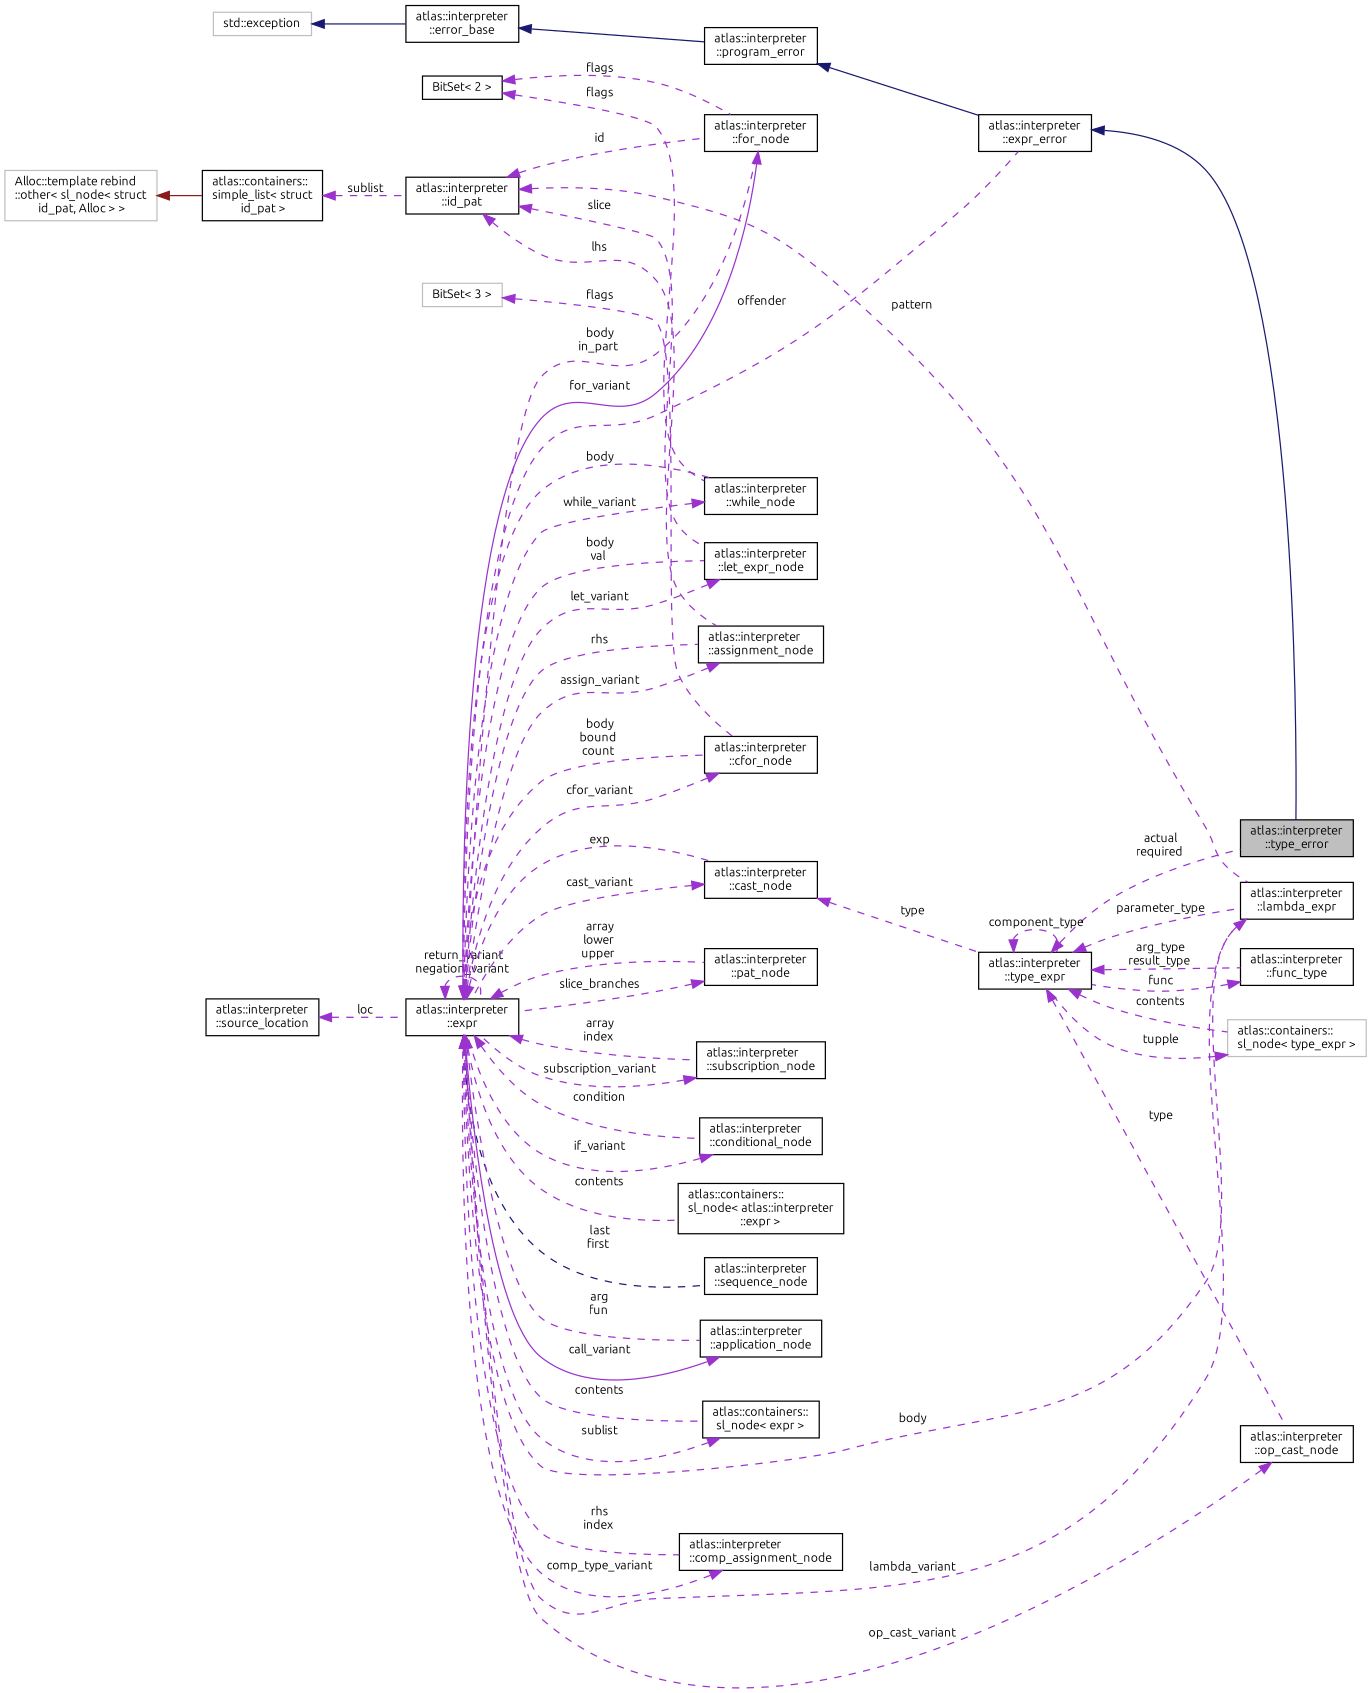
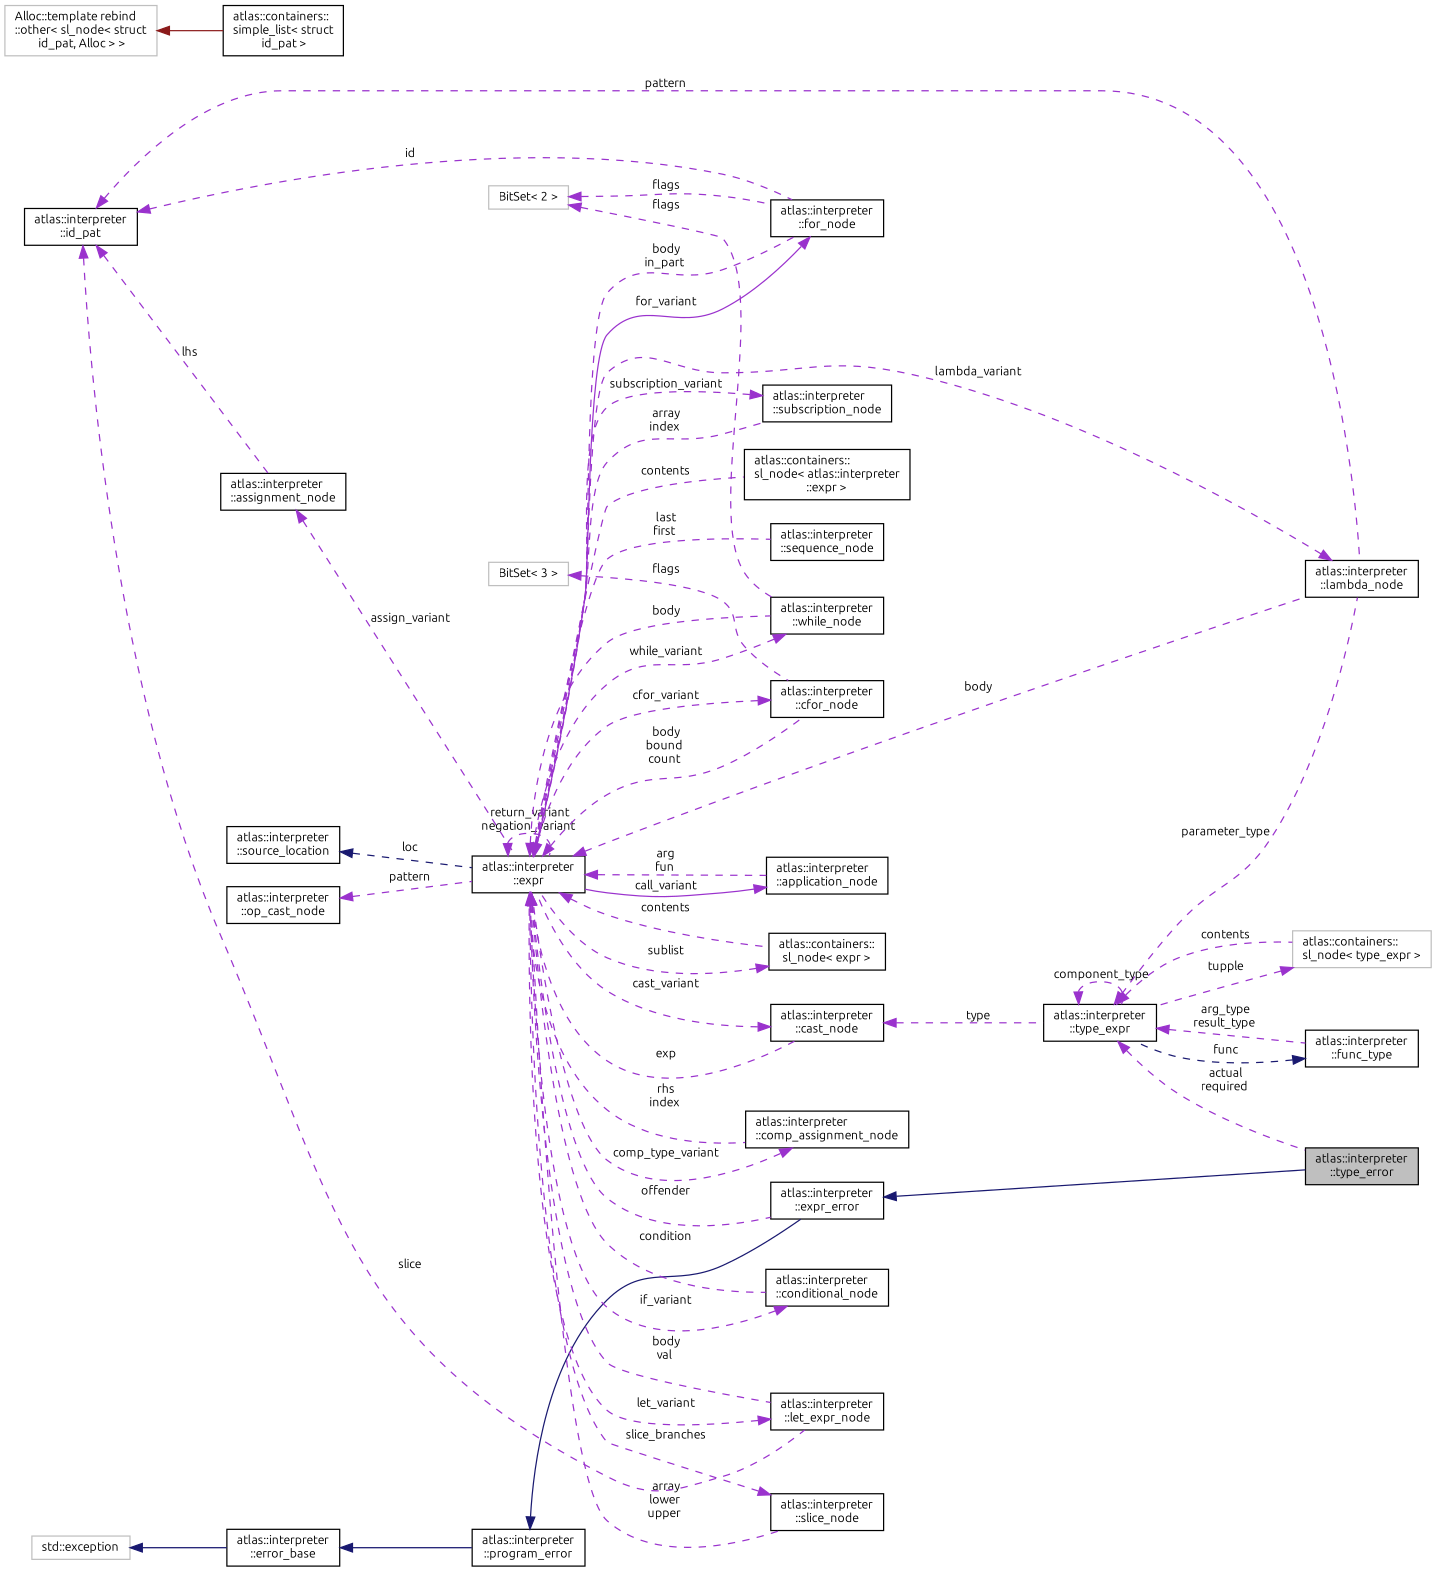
node "BitSet< 2 >": color black -> grey75
edge "atlas::interpreter ::id_pat" -> "atlas::containers:: simple_list< struct id_pat >": removed, label "sublist"
edge "atlas::interpreter ::assignment_node" -> "atlas::interpreter ::expr": removed, label "rhs"
node "atlas::interpreter ::lambda_expr": label "atlas::interpreter ::lambda_expr" -> "atlas::interpreter ::lambda_node"
node "atlas::interpreter ::pat_node": label "atlas::interpreter ::pat_node" -> "atlas::interpreter ::slice_node"
edge "atlas::interpreter ::type_expr" -> "atlas::interpreter ::func_type": color darkorchid3 -> midnightblue
edge "atlas::interpreter ::expr" -> "atlas::interpreter ::source_location": color darkorchid3 -> midnightblue
edge "atlas::interpreter ::op_cast_node" -> "atlas::interpreter ::type_expr": removed, label "type"
edge "atlas::interpreter ::sequence_node" -> "atlas::interpreter ::expr": color midnightblue -> darkorchid3
edge "atlas::interpreter ::expr" -> "atlas::interpreter ::op_cast_node": label " op_cast_variant" -> " pattern"
